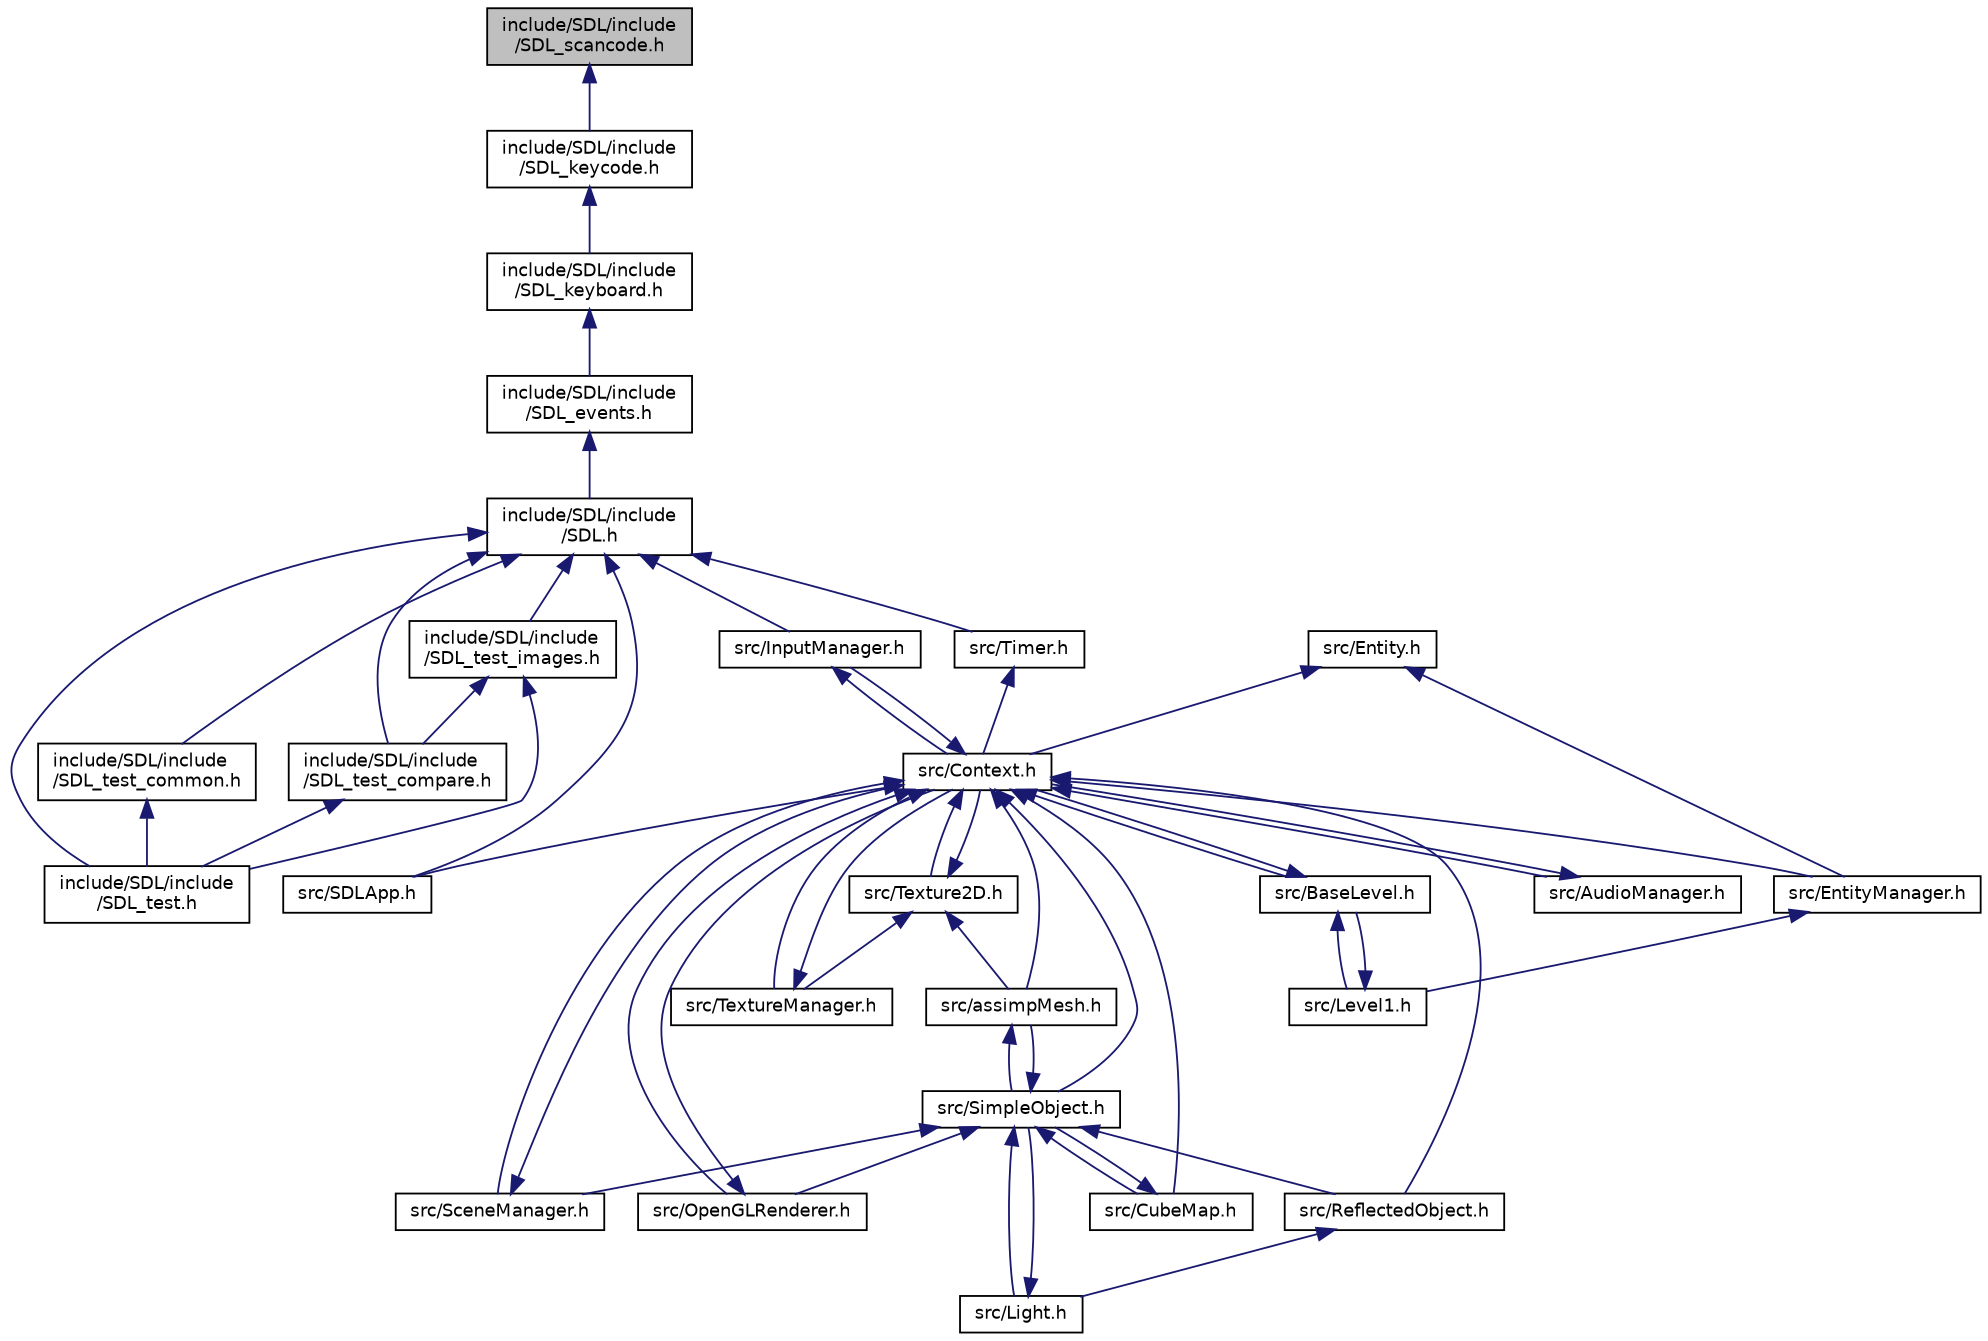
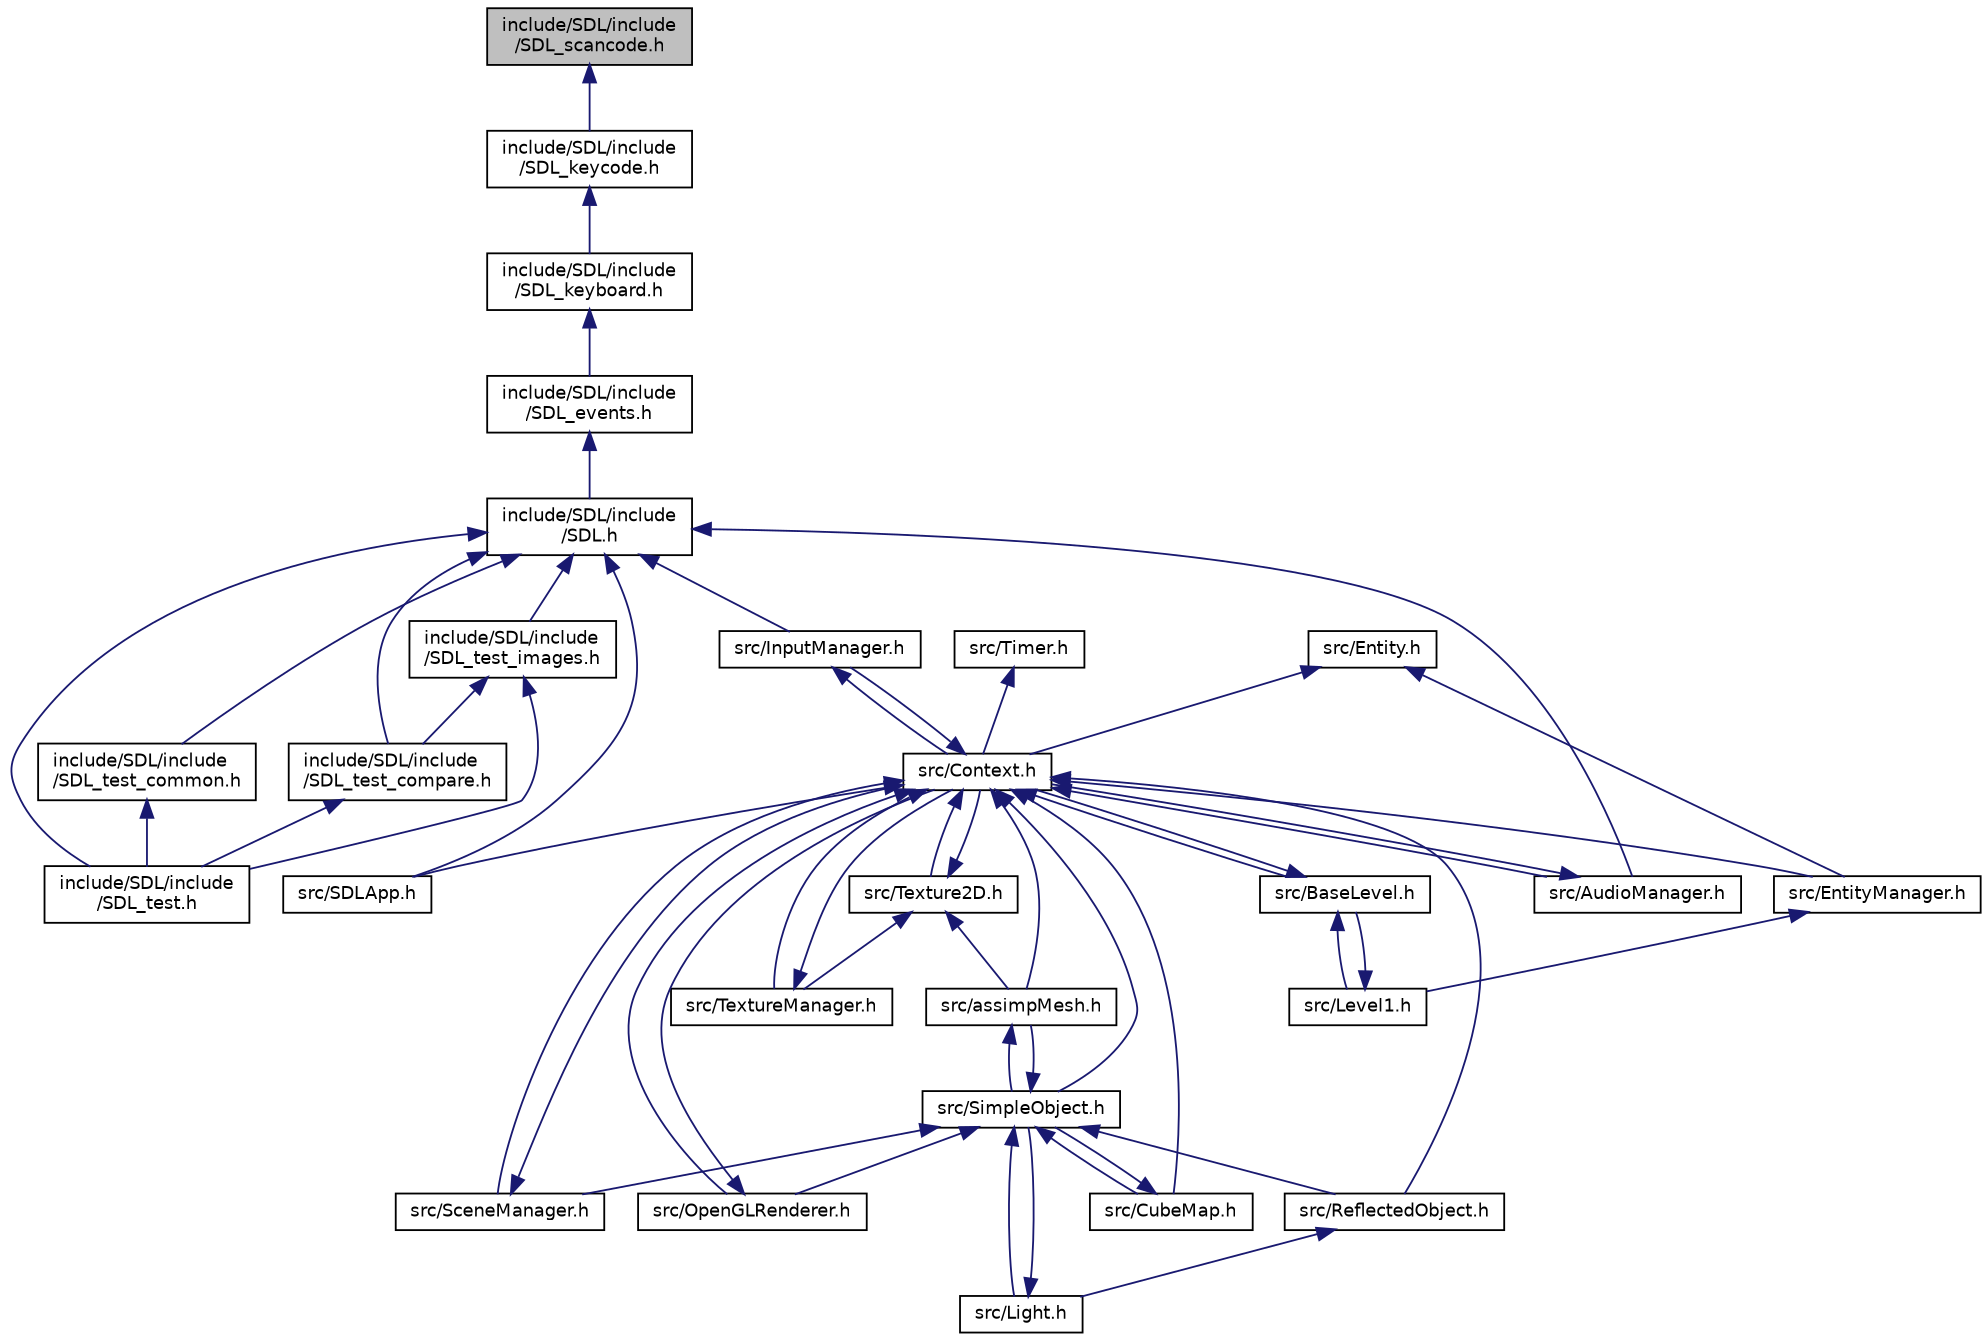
edge "src/Timer.h" -> "include/SDL/include /SDL.h": now "src/AudioManager.h" -> "include/SDL/include /SDL.h"
